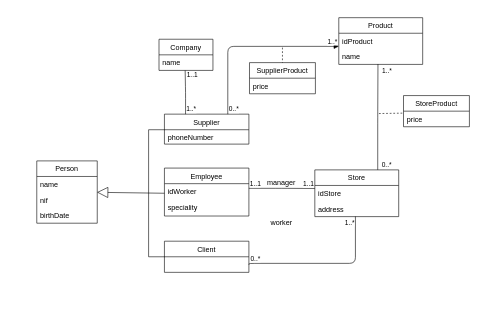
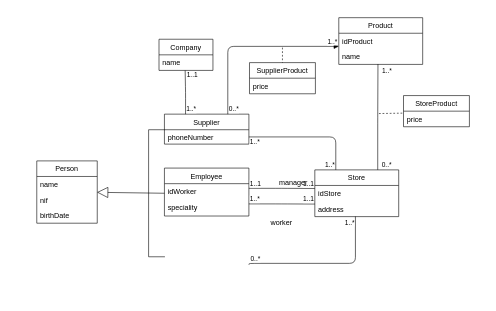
edge "phoneNumber" -- "Store": added, labels "1..*", "1..*"
node "manager": moved (281, 183) -> (293, 183)
edge "speciality" -- "address": added, labels "1..*", "1..1"
node "Client": removed
